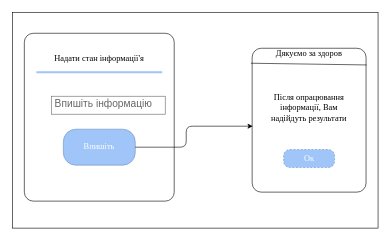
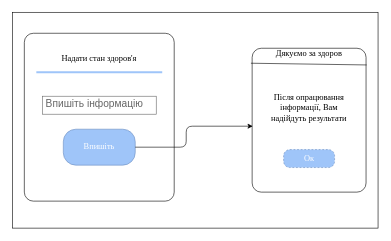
node "Надати стан інформації'я": label "Надати стан інформації'я" -> "Надати стан здоров'я"
node "Впишіть інформацію": moved (108, 105) -> (99, 105)
